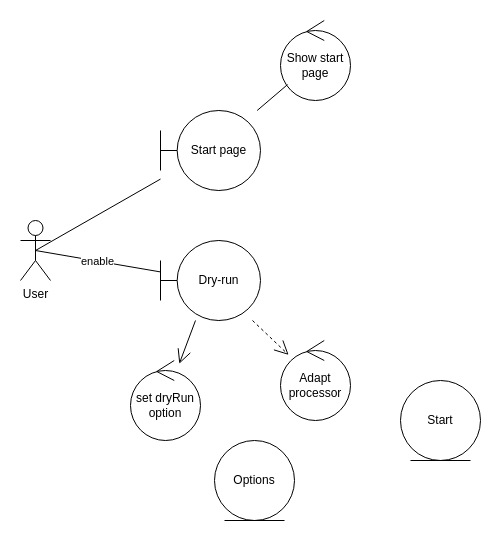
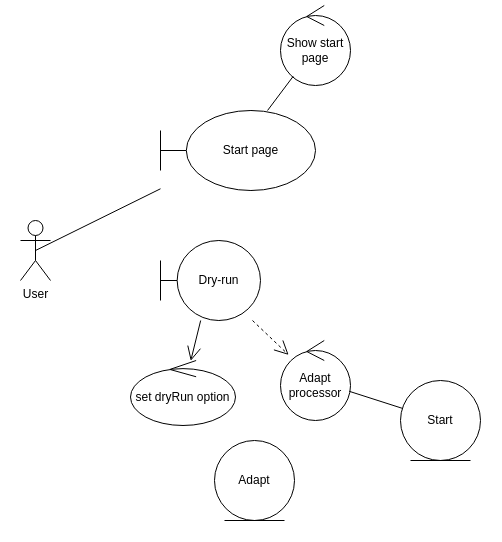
node "Show start page": moved (316, 61) -> (316, 46)
node "Start page": size 100x80 -> 155x80
edge "User" -- "Dry-run": removed, label "enable"
edge "Adapt processor" -- "Start": added
node "set dryRun option": size 70x80 -> 105x65
node "Options": label "Options" -> "Adapt"
